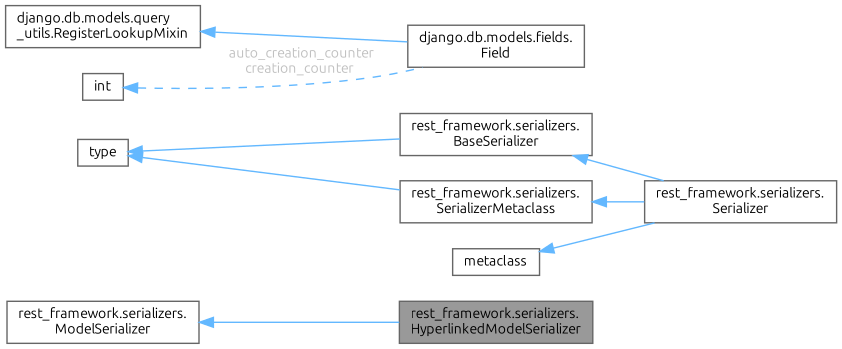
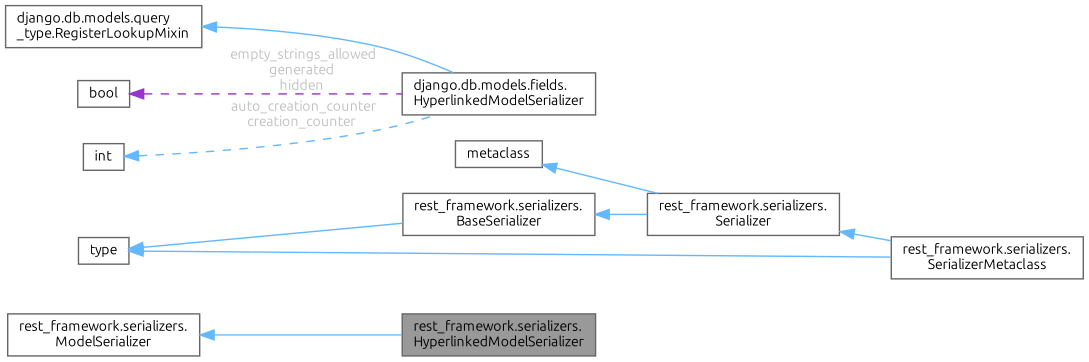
node "django.db.models.query _utils.RegisterLookupMixin": label "django.db.models.query _utils.RegisterLookupMixin" -> "django.db.models.query _type.RegisterLookupMixin"
node "django.db.models.fields. Field": label "django.db.models.fields. Field" -> "django.db.models.fields. HyperlinkedModelSerializer"
node "bool": added
edge "rest_framework.serializers. Serializer" -> "rest_framework.serializers. SerializerMetaclass": reversed
